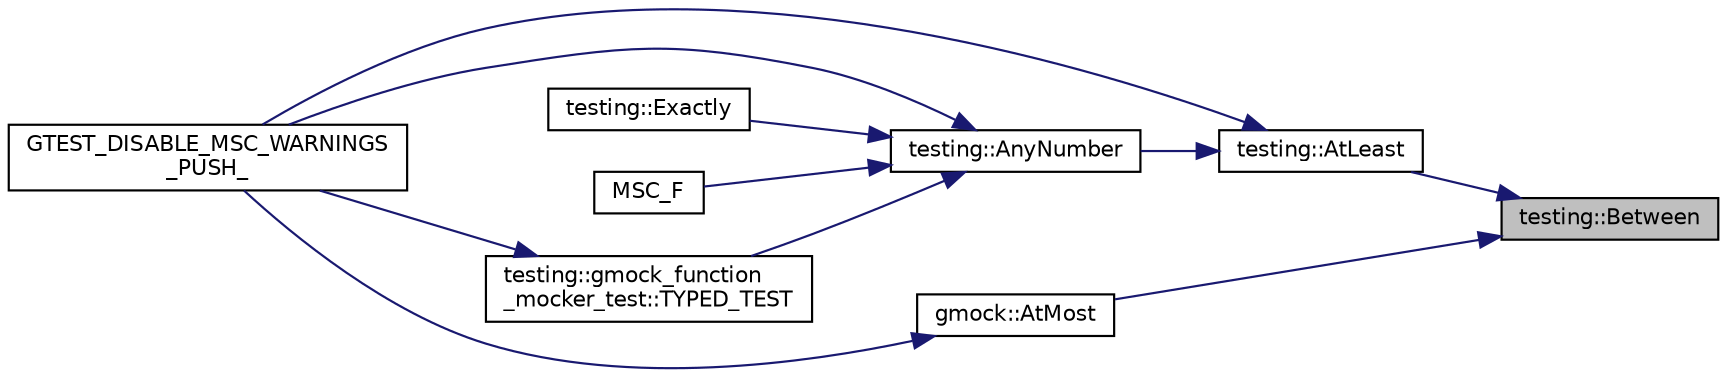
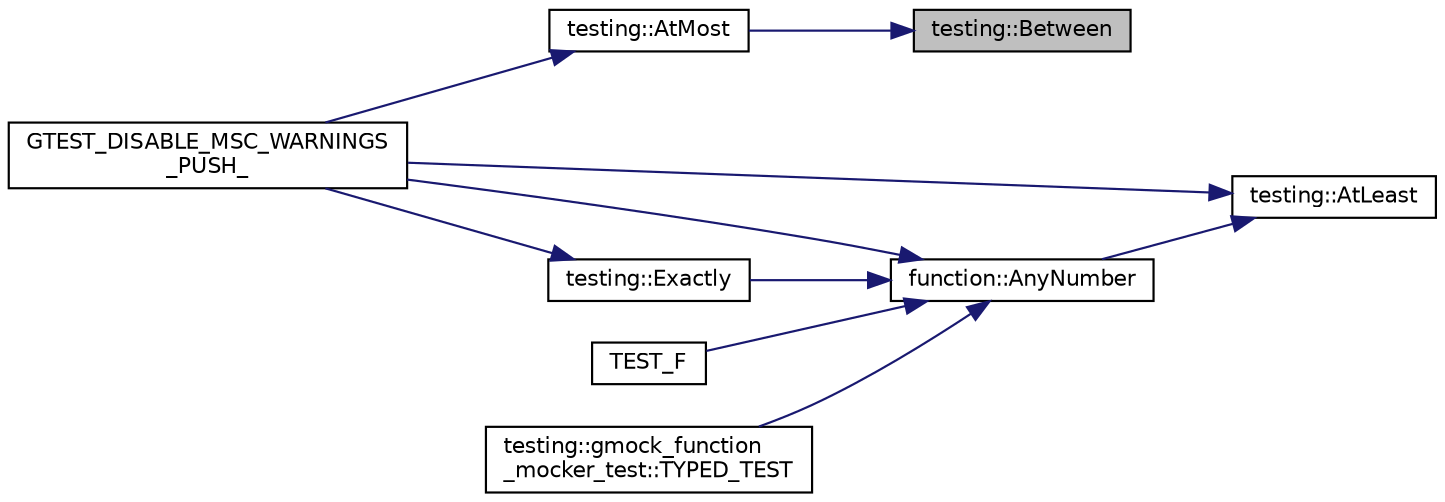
node "testing::AnyNumber": label "testing::AnyNumber" -> "function::AnyNumber"
edge "testing::AtLeast" -> "testing::Between": removed
node "MSC_F": label "MSC_F" -> "TEST_F"
edge "GTEST_DISABLE_MSC_WARNINGS _PUSH_" -> "testing::gmock_function _mocker_test::TYPED_TEST": now "GTEST_DISABLE_MSC_WARNINGS _PUSH_" -> "testing::Exactly"
node "gmock::AtMost": label "gmock::AtMost" -> "testing::AtMost"
